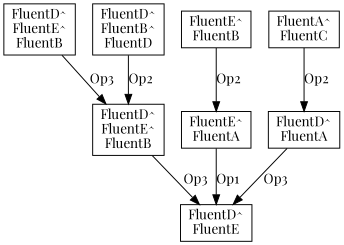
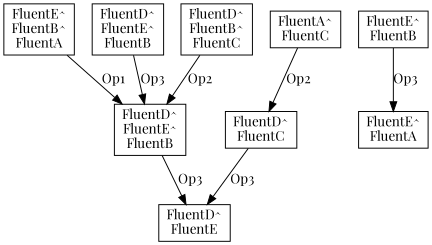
node "FluentE^ FluentB^ FluentA": added
node "FluentD^ FluentB^ FluentD": label "FluentD^ FluentB^ FluentD" -> "FluentD^ FluentB^ FluentC"
edge "FluentE^ FluentB" -> "FluentE^ FluentA": label "Op2" -> "Op3"
node "FluentD^ FluentA": label "FluentD^ FluentA" -> "FluentD^ FluentC"
edge "FluentE^ FluentA" -> "FluentD^ FluentE": removed, label "Op1"
